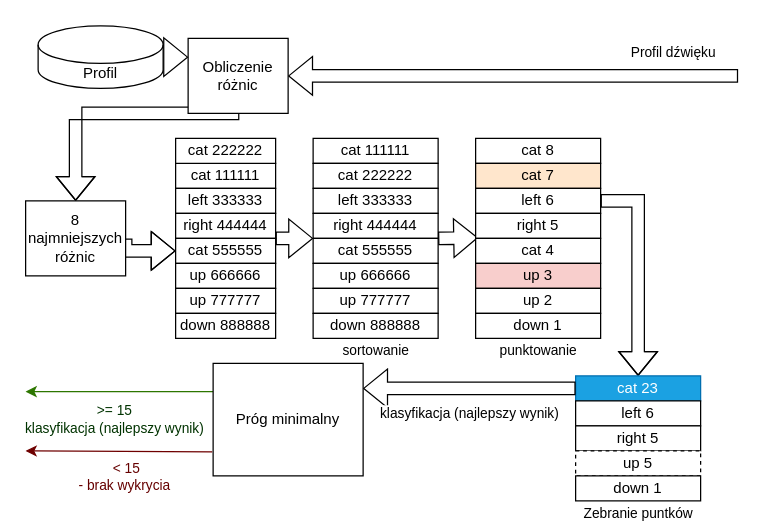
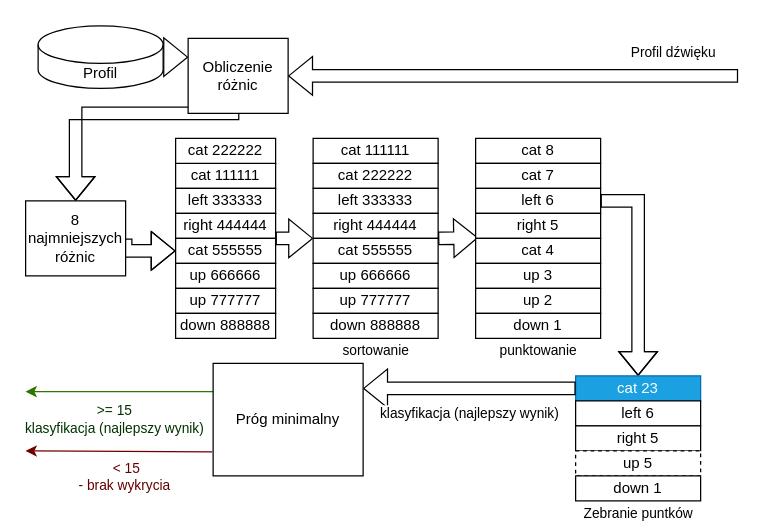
node "cat 7": fillcolor #ffe6cc -> #ffffff
node "up 3": fillcolor #f8cecc -> #ffffff
